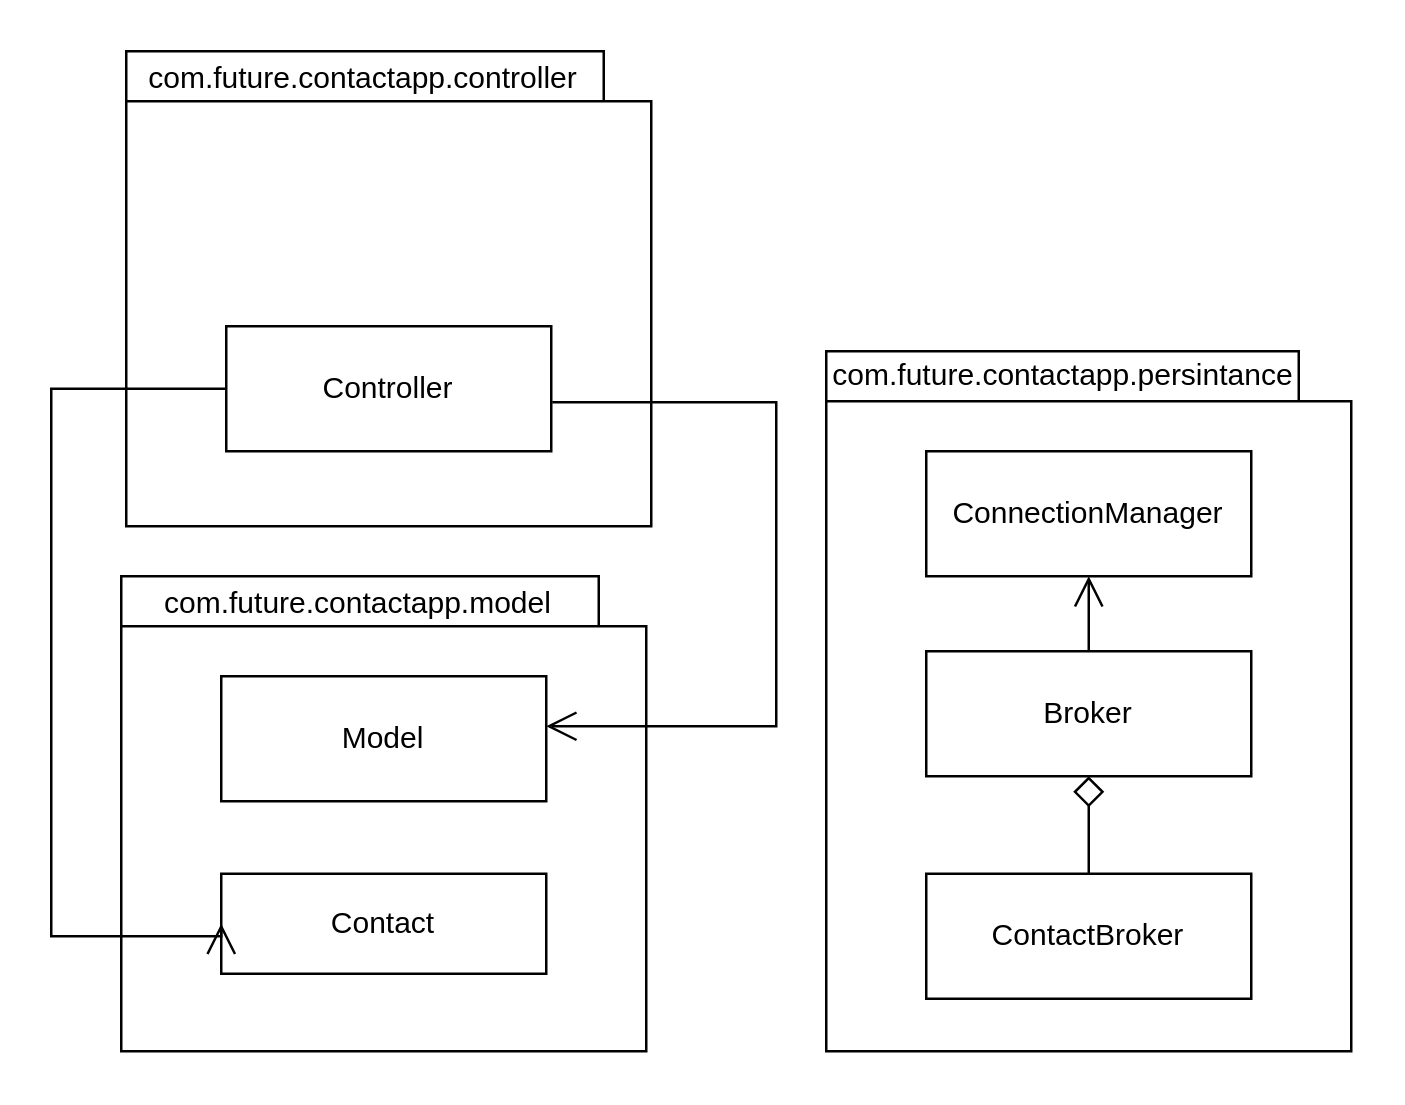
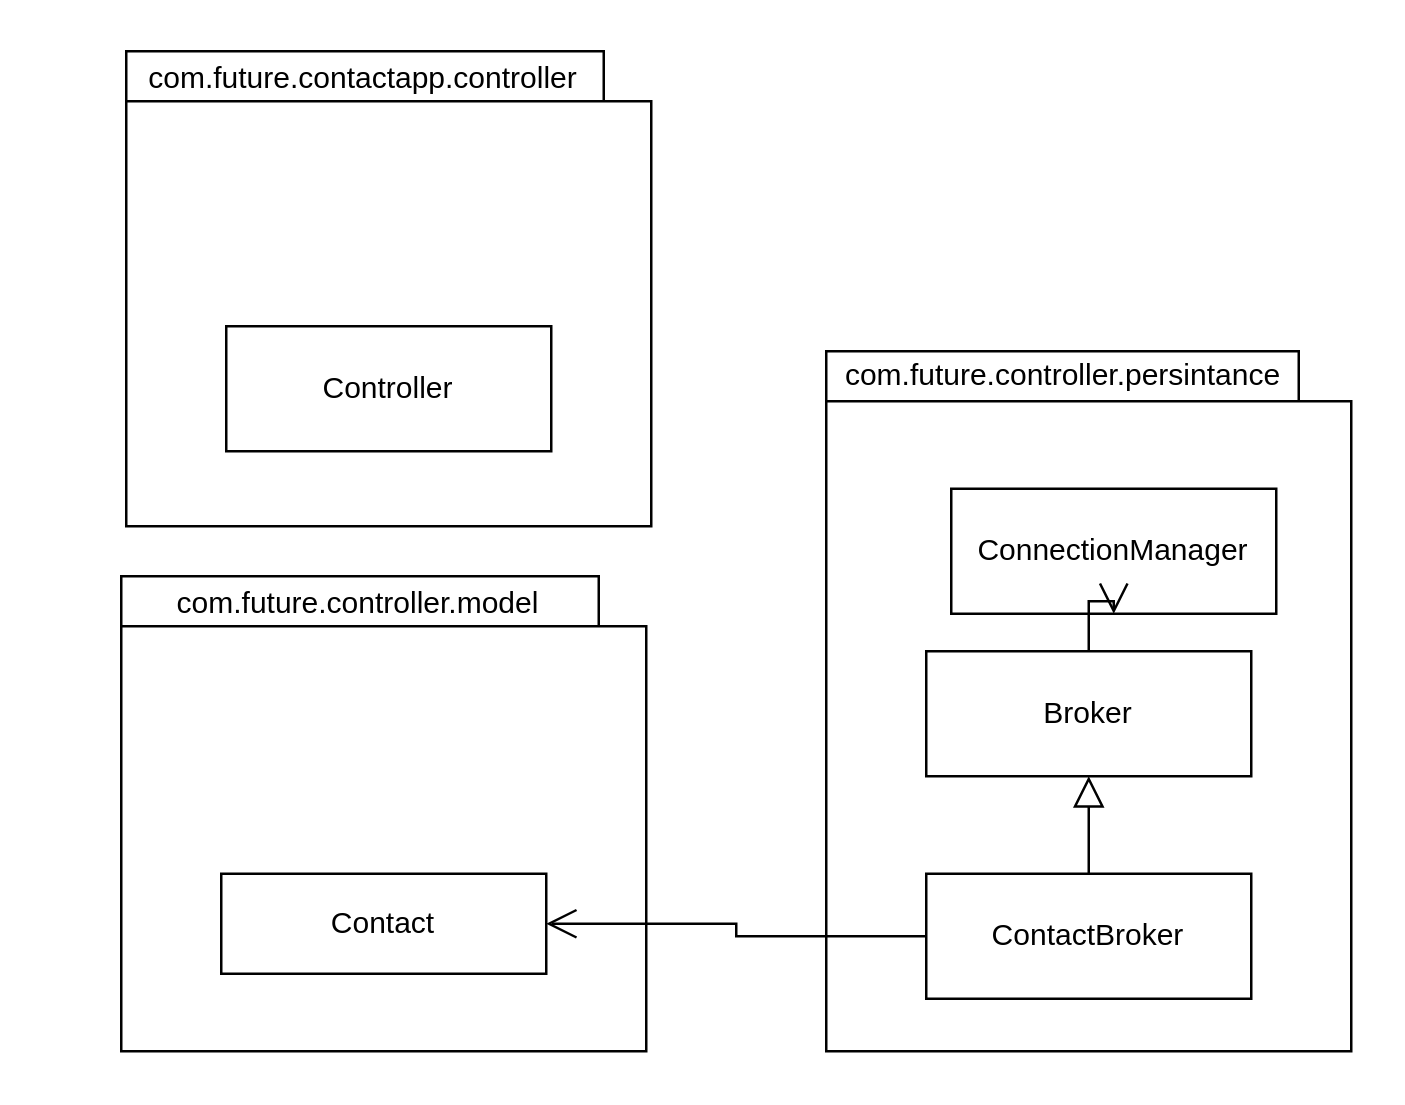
node "com.future.contactapp.persintance": label "com.future.contactapp.persintance" -> "com.future.controller.persintance"
node "ConnectionManager": moved (1089, 514) -> (1114, 551)
edge "Controller" -> "Model": removed
node "com.future.contactapp.model": label "com.future.contactapp.model" -> "com.future.controller.model"
edge "Controller" -> "Contact": removed
node "Model": removed
edge "ContactBroker" -> "Broker": arrowhead diamond -> block
edge "ContactBroker" -> "Contact": added
